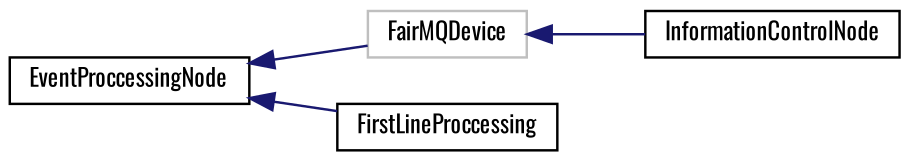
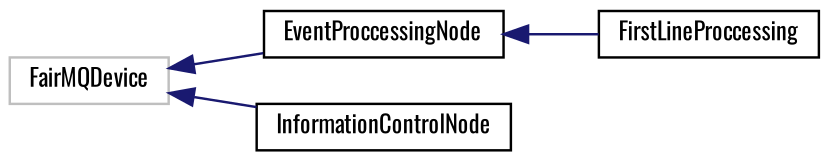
edge "FairMQDevice" -> "EventProccessingNode": reversed
